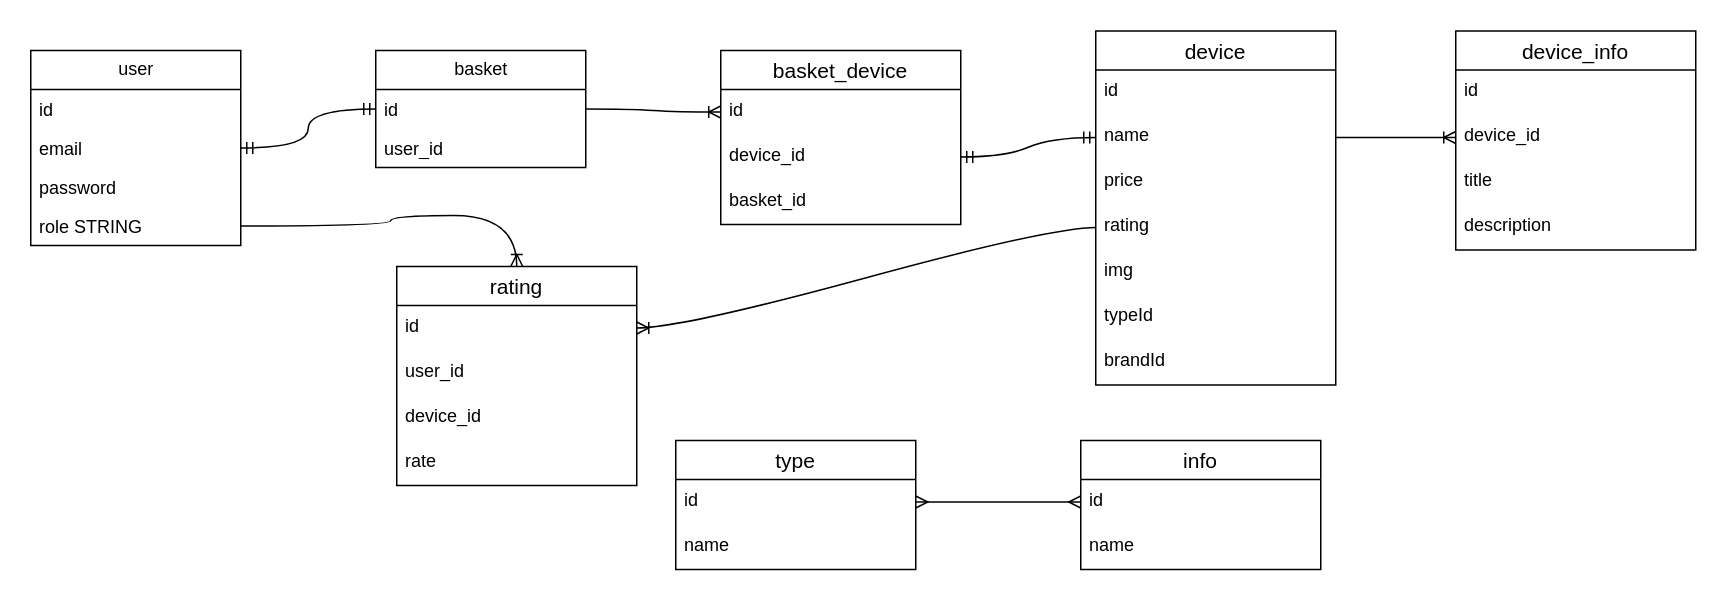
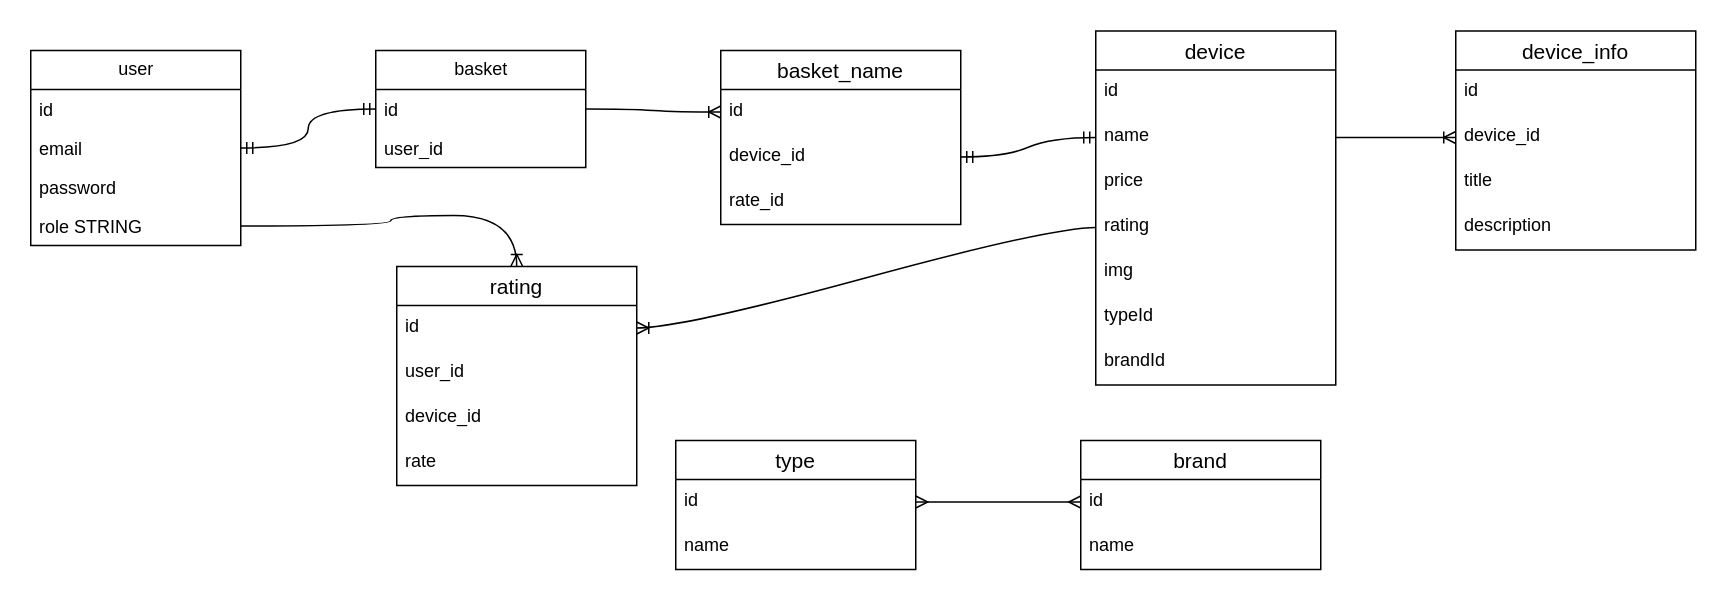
node "basket_device": label "basket_device" -> "basket_name"
node "basket_id": label "basket_id" -> "rate_id"
node "info": label "info" -> "brand"
